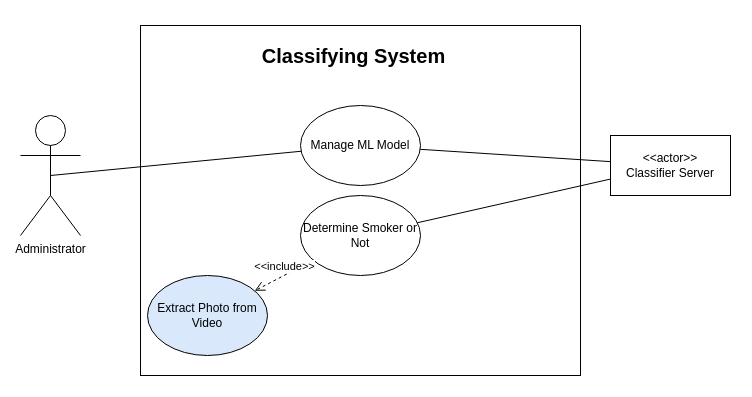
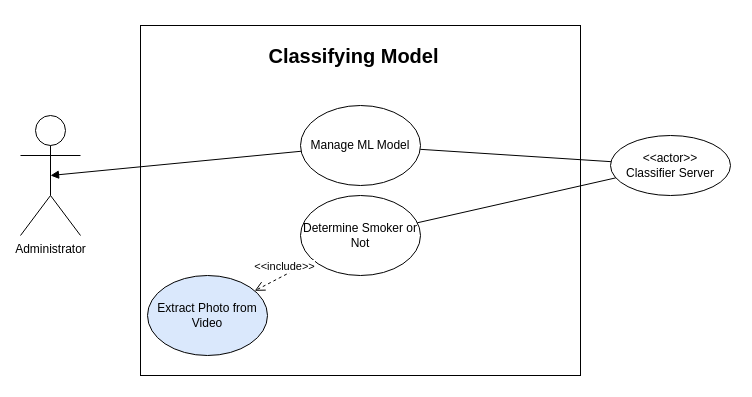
node "Classifying System": label "Classifying System" -> "Classifying Model"
node "<<actor>> Classifier Server": shape rectangle -> ellipse
edge "Manage ML Model" -- "Administrator": arrowhead none -> block
